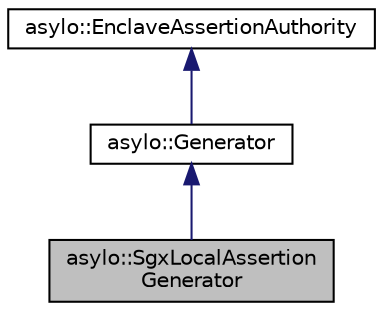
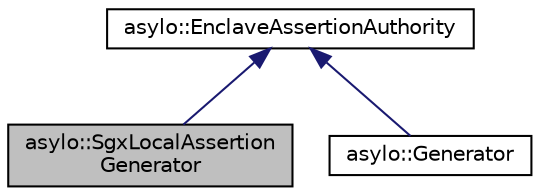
edge "asylo::SgxLocalAssertion Generator" -> "asylo::Generator": now "asylo::SgxLocalAssertion Generator" -> "asylo::EnclaveAssertionAuthority"
